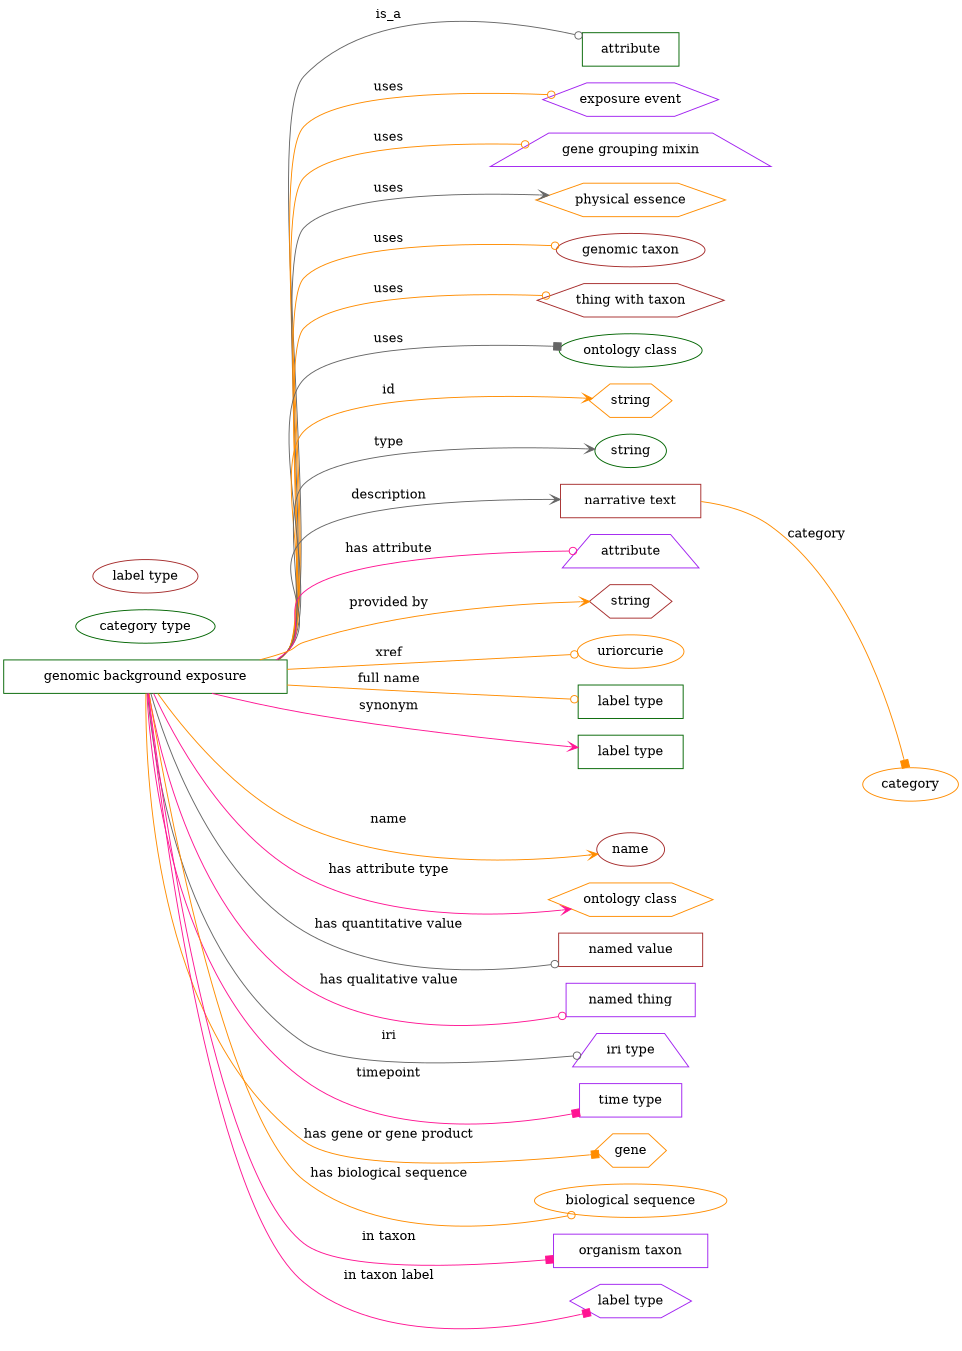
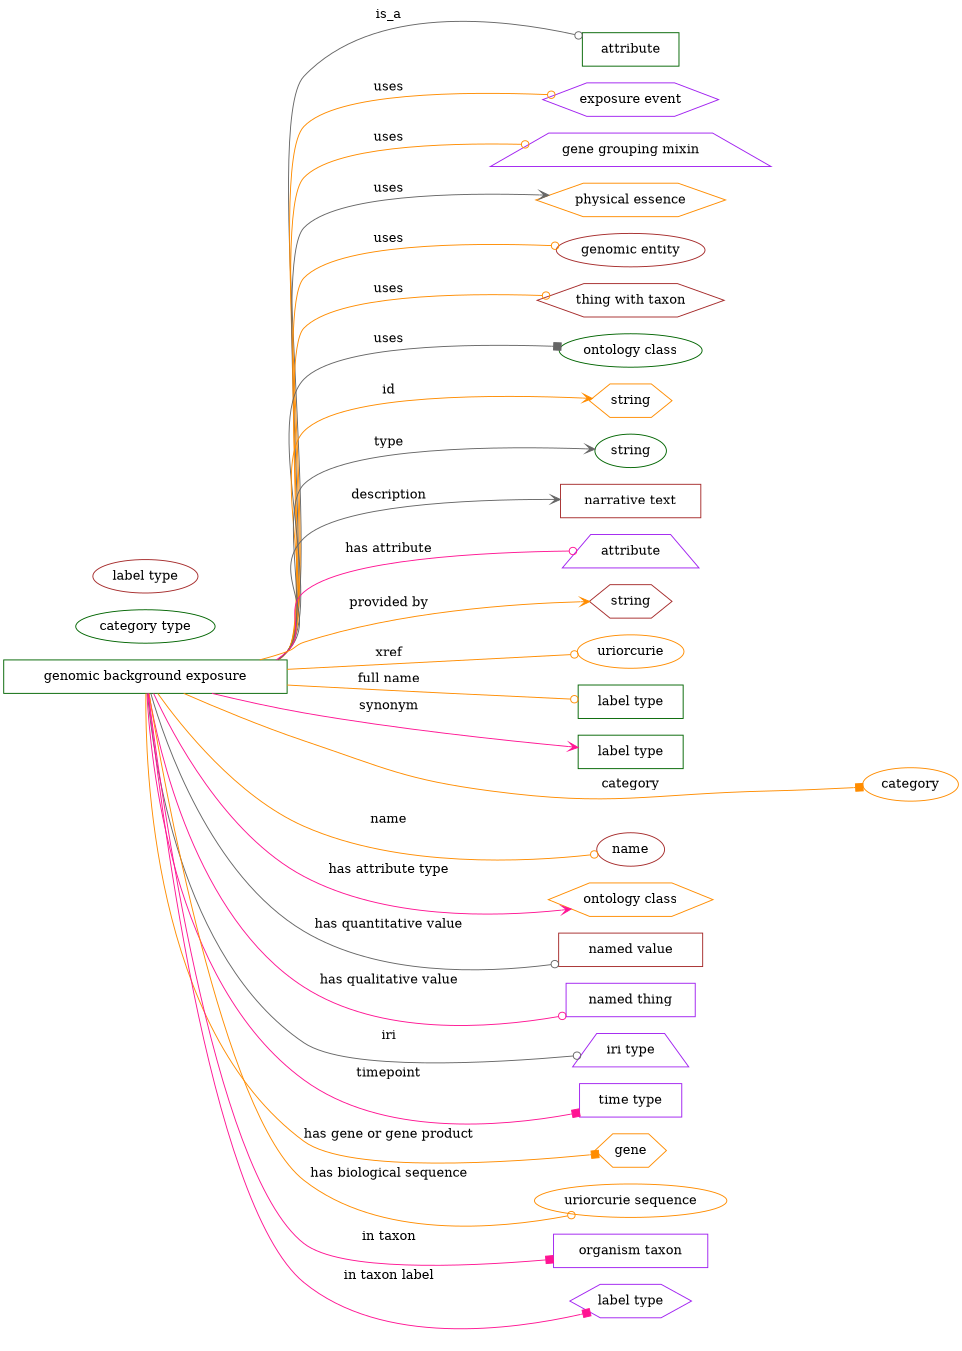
node "genomic taxon": label "genomic taxon" -> "genomic entity"
edge "narrative text" -> "category": now "genomic background exposure" -> "category"
edge "genomic background exposure" -> "name": arrowhead vee -> odot
node "biological sequence": label "biological sequence" -> "uriorcurie sequence"
